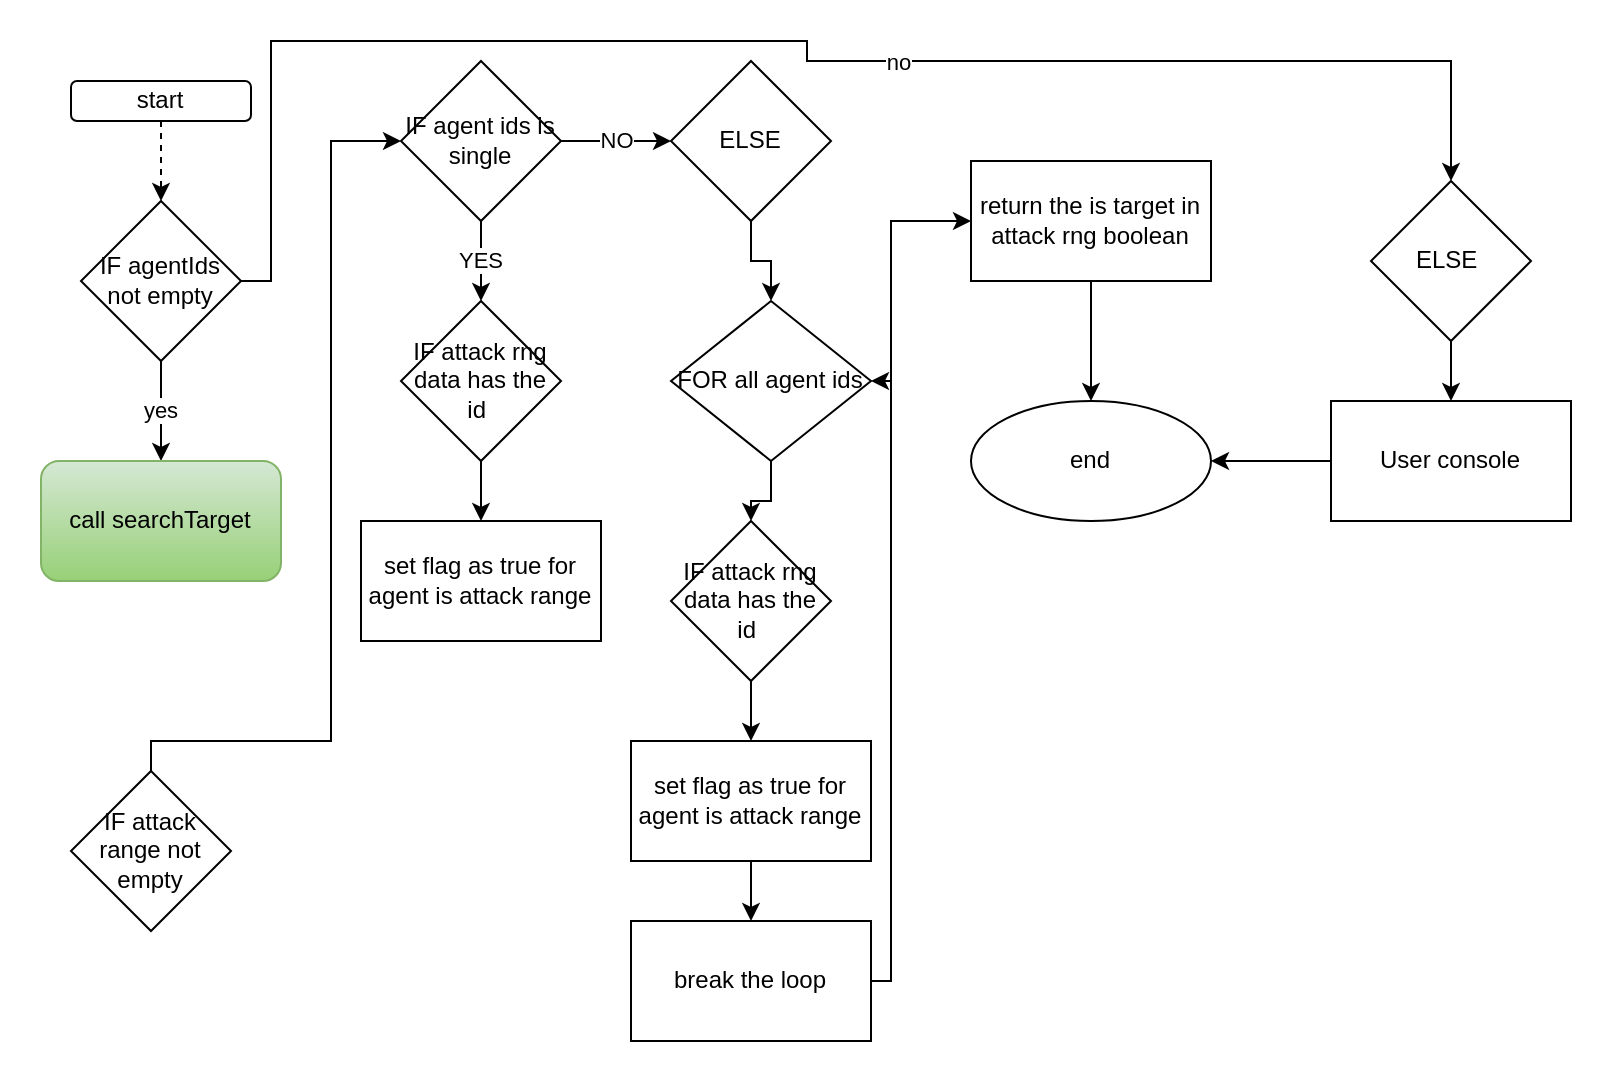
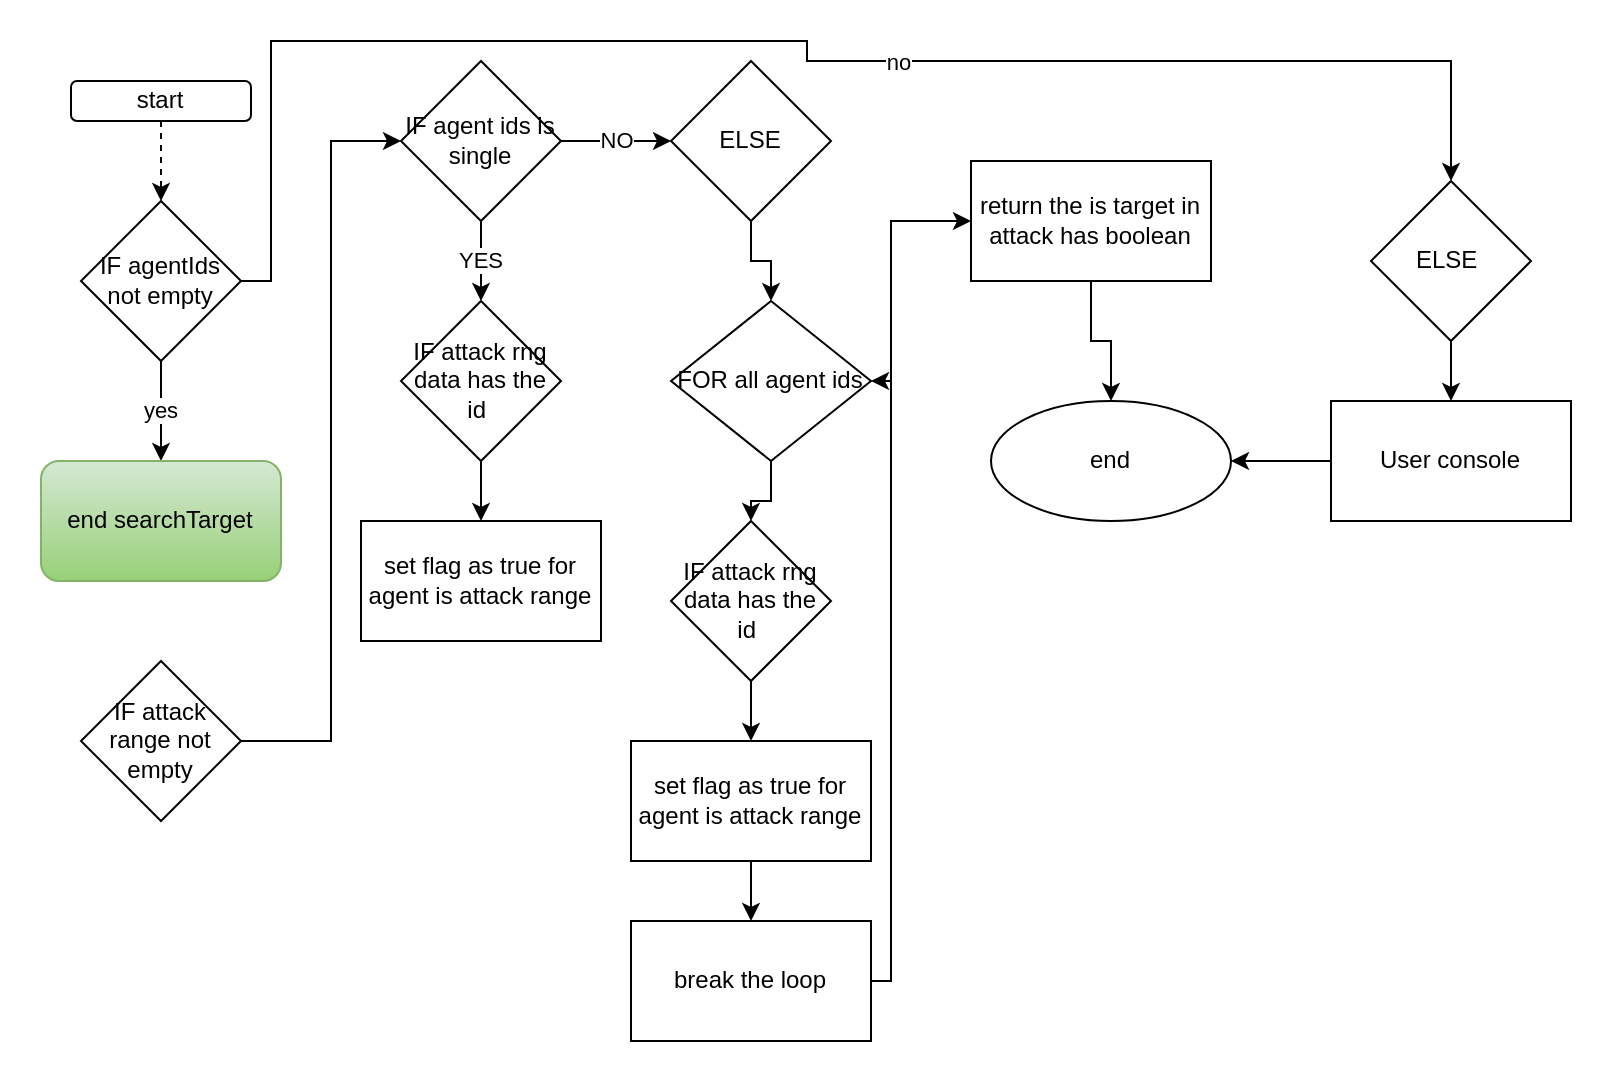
node "return the is target in attack rng boolean": label "return the is target in attack rng boolean" -> "return the is target in attack has boolean"
node "end": moved (1091, 461) -> (1111, 461)
node "call searchTarget": label "call searchTarget" -> "end searchTarget"
node "IF attack range not empty": moved (151, 851) -> (161, 741)
